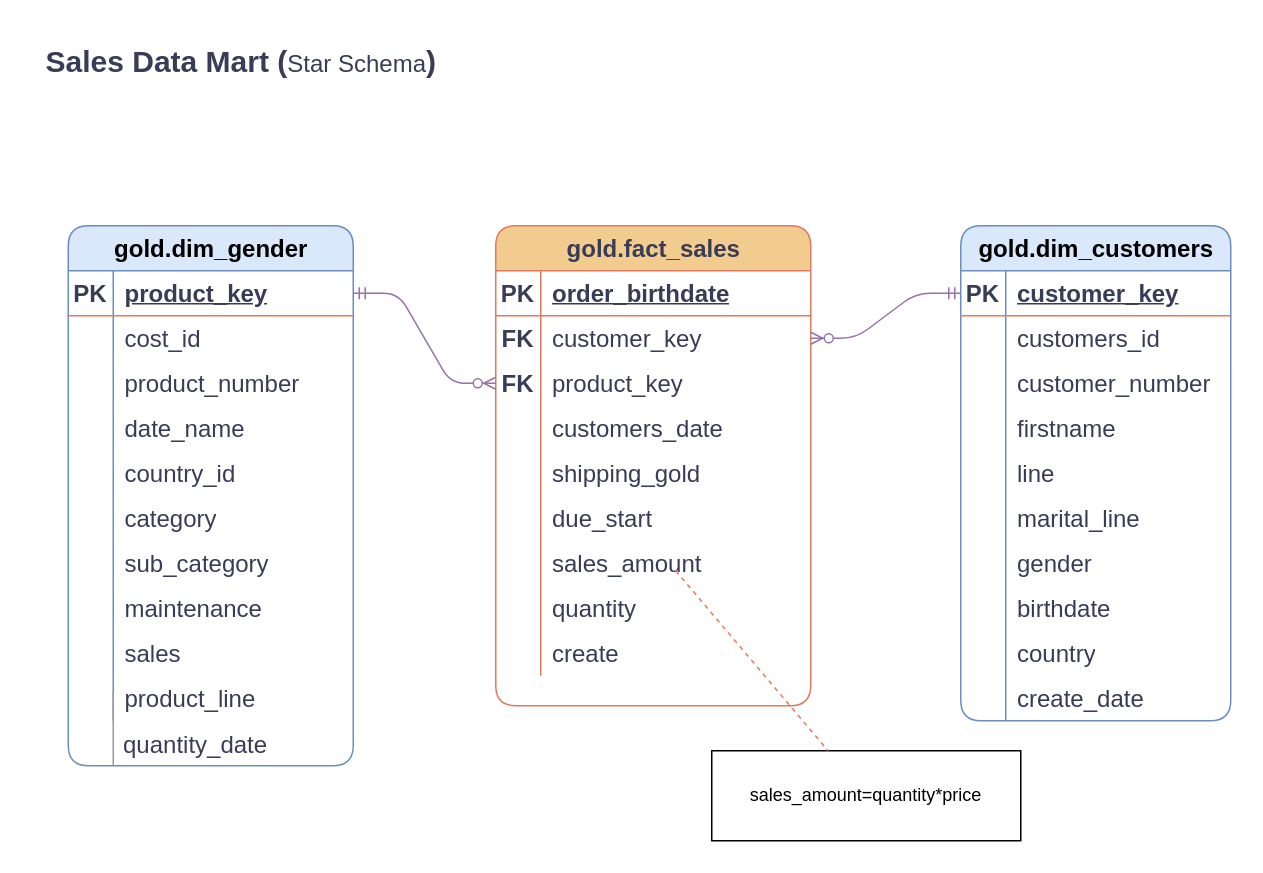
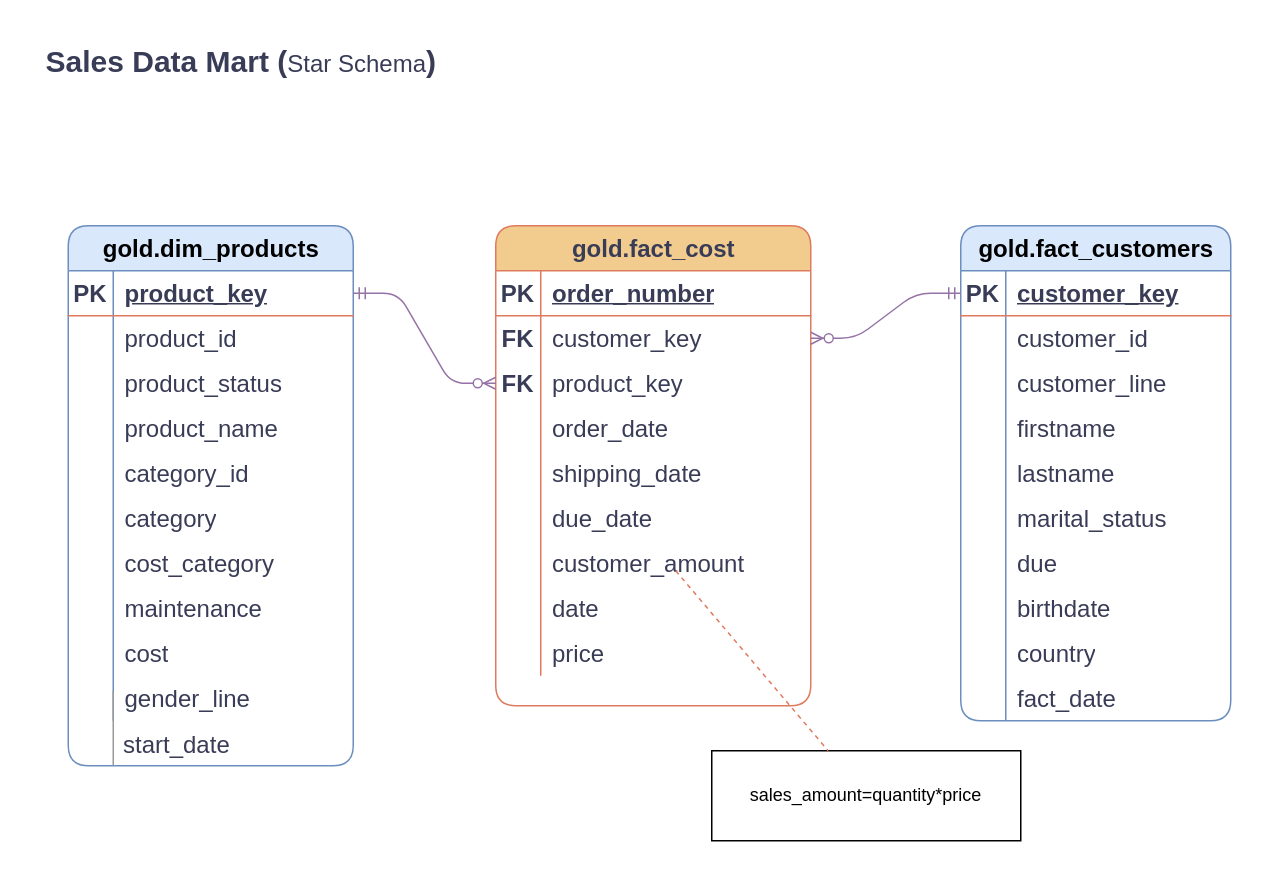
node "gold.dim_gender": label "gold.dim_gender" -> "gold.dim_products"
node "gold.fact_sales": label "gold.fact_sales" -> "gold.fact_cost"
node "gold.dim_customers": label "gold.dim_customers" -> "gold.fact_customers"
node "order_birthdate": label "order_birthdate" -> "order_number"
node "cost_id": label "cost_id" -> "product_id"
node "customers_id": label "customers_id" -> "customer_id"
node "product_number": label "product_number" -> "product_status"
node "customer_number": label "customer_number" -> "customer_line"
node "date_name": label "date_name" -> "product_name"
node "customers_date": label "customers_date" -> "order_date"
node "country_id": label "country_id" -> "category_id"
node "shipping_gold": label "shipping_gold" -> "shipping_date"
node "line": label "line" -> "lastname"
node "due_start": label "due_start" -> "due_date"
node "marital_line": label "marital_line" -> "marital_status"
node "sub_category": label "sub_category" -> "cost_category"
node "sales_amount": label "sales_amount" -> "customer_amount"
node "gender": label "gender" -> "due"
node "quantity": label "quantity" -> "date"
node "sales": label "sales" -> "cost"
node "create": label "create" -> "price"
node "product_line": label "product_line" -> "gender_line"
node "create_date": label "create_date" -> "fact_date"
node "quantity_date": label "quantity_date" -> "start_date"
